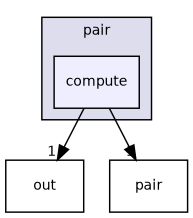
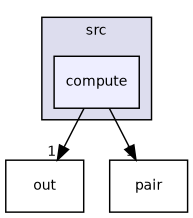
cluster "pair": label "pair" -> "src"
